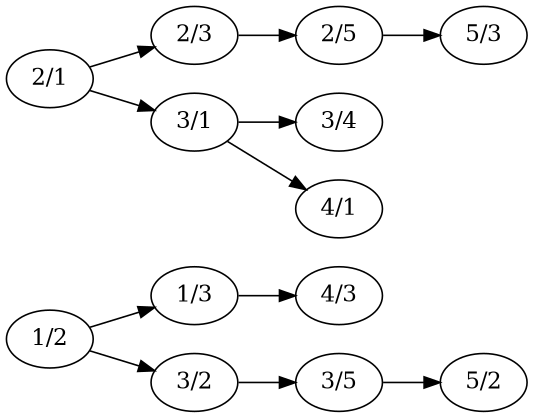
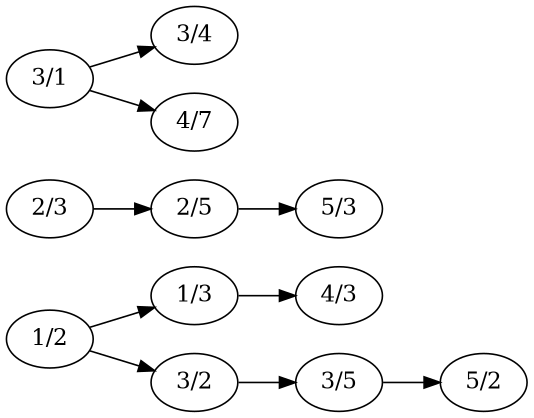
node "2/1": removed
node "4/1": label "4/1" -> "4/7"
